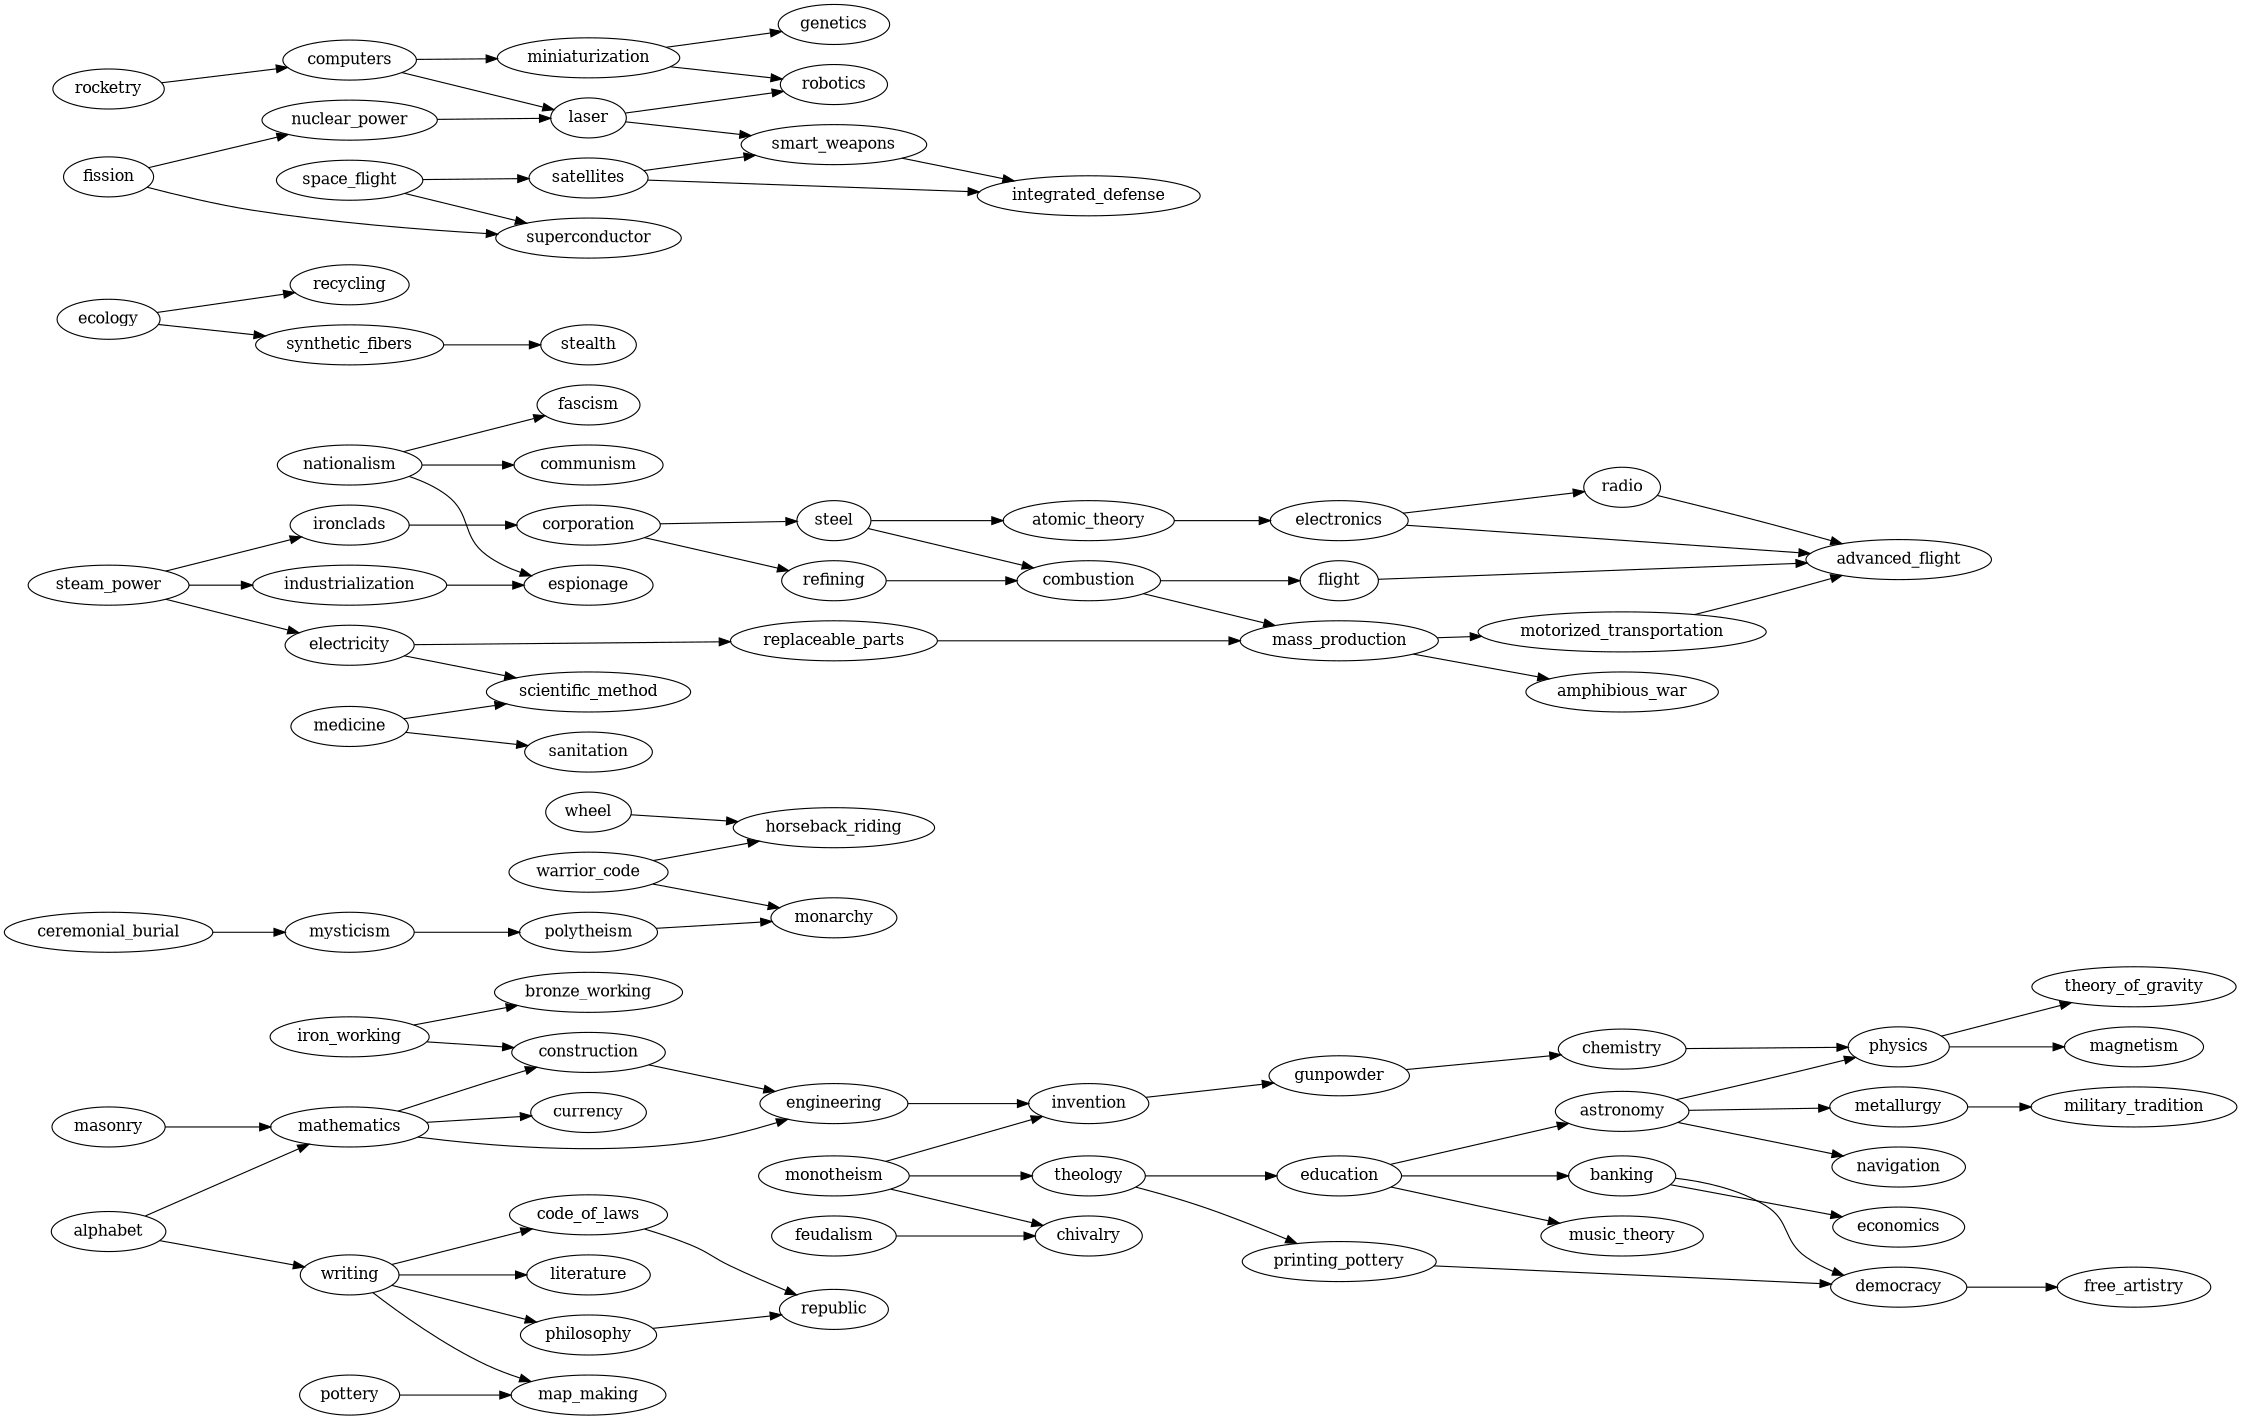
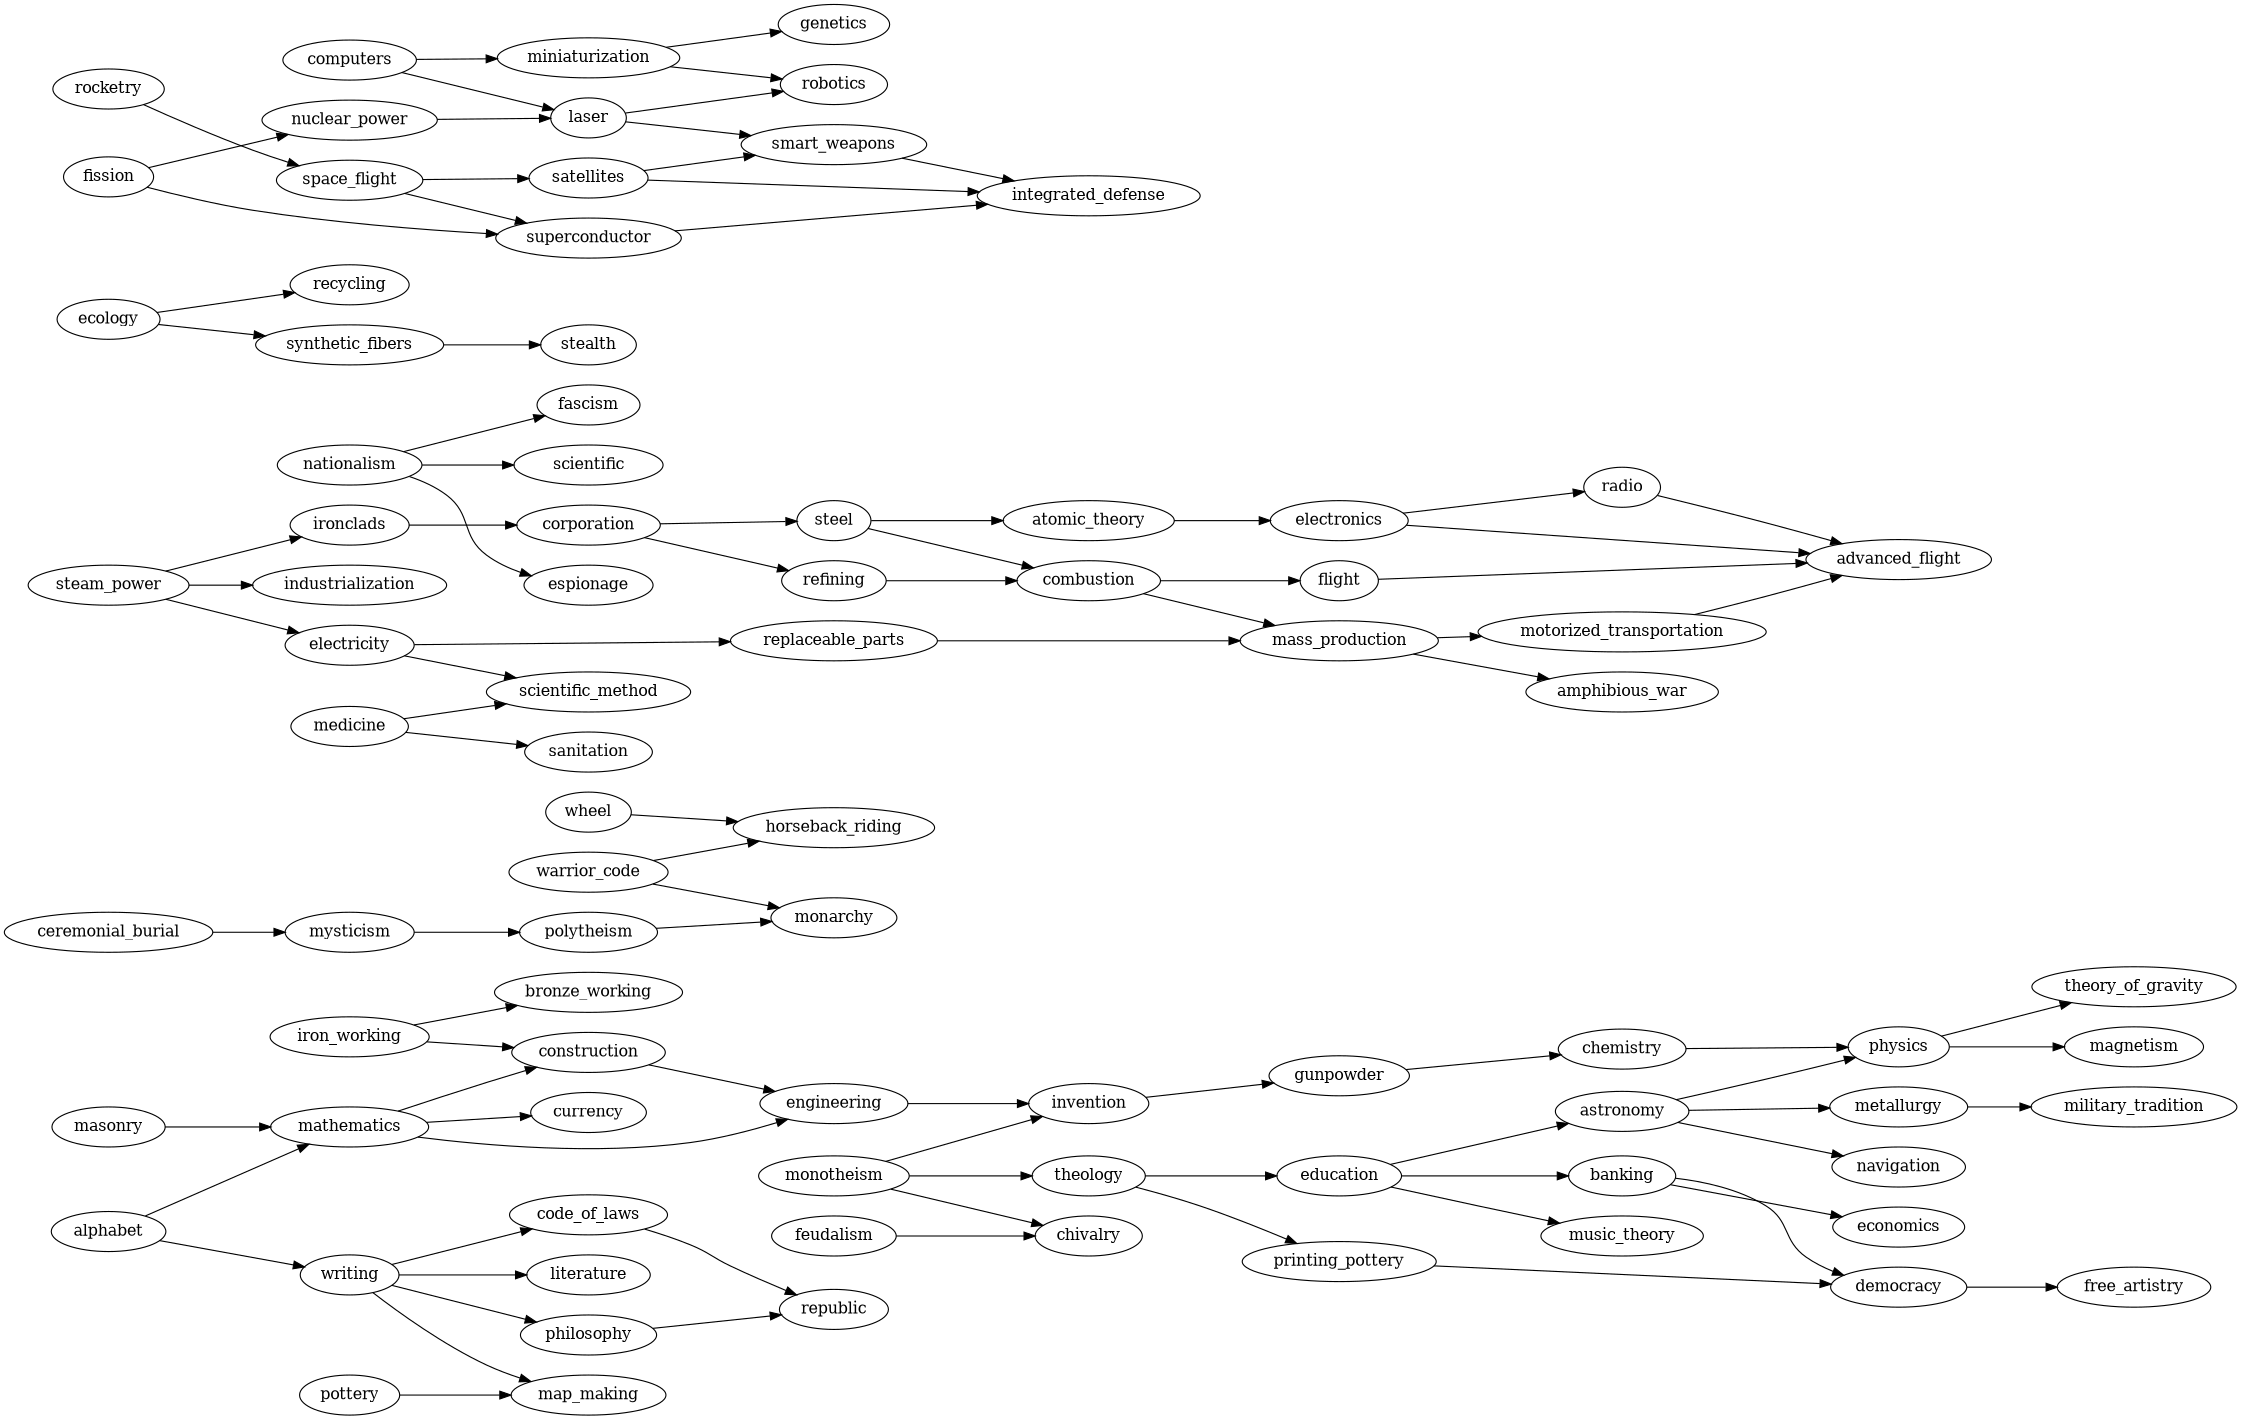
edge "rocketry" -> "computers": now "rocketry" -> "space_flight"
edge "superconductor" -> "integrated_defense": added
node "communism": label "communism" -> "scientific"
edge "industrialization" -> "espionage": removed
